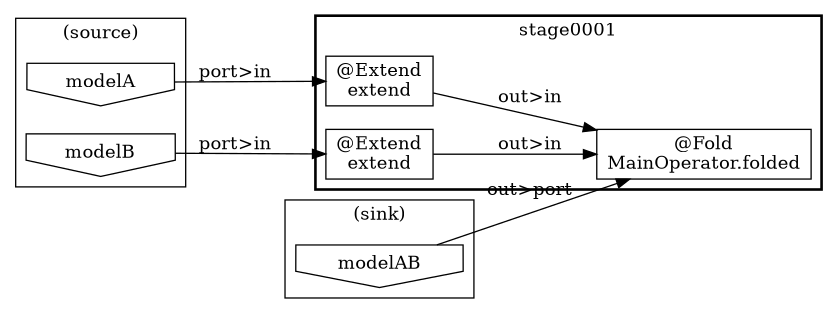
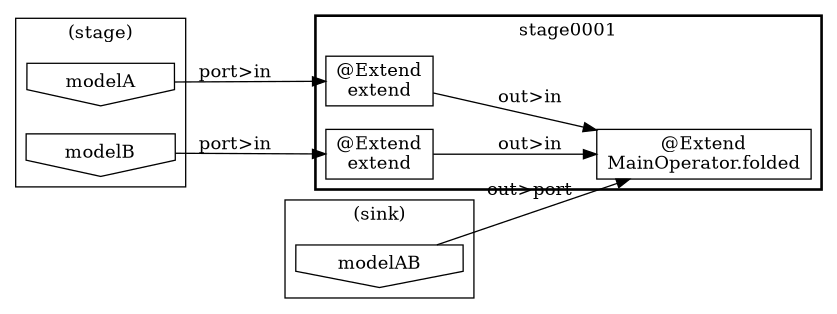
cluster "(source)": label "(source)" -> "(stage)"
node "@Fold MainOperator.folded": label "@Fold MainOperator.folded" -> "@Extend MainOperator.folded"
